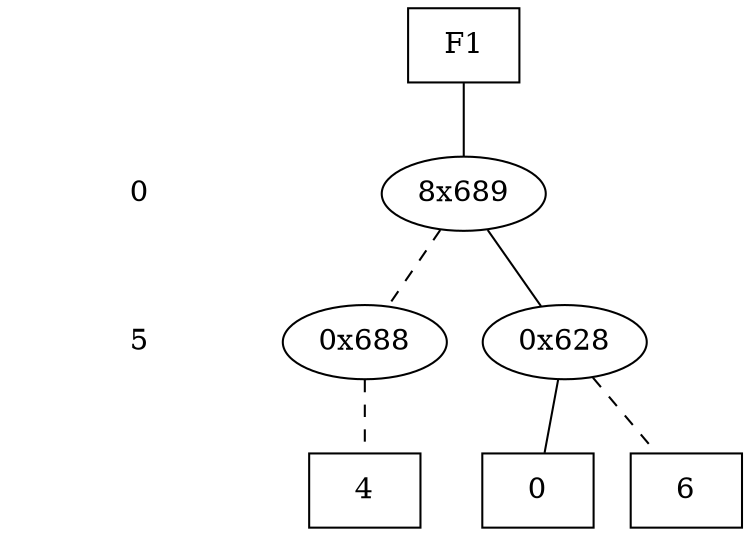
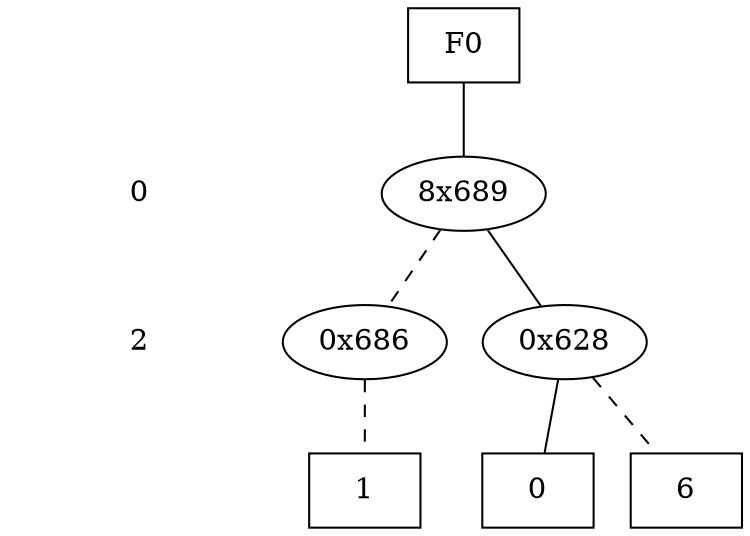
node "F1": label "F1" -> "F0"
node "5": label "5" -> "2"
node "0x688": label "0x688" -> "0x686"
node "4": label "4" -> "1"
